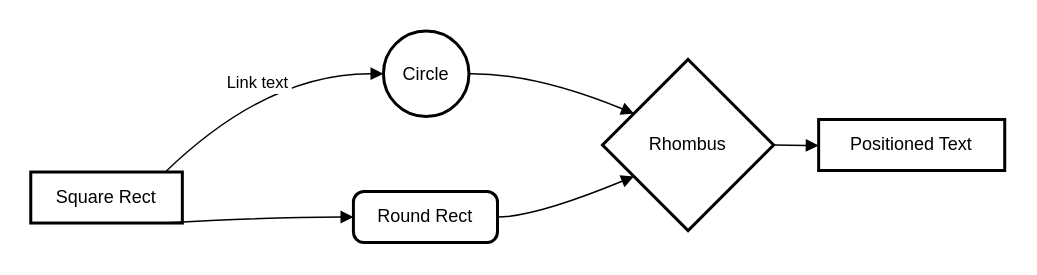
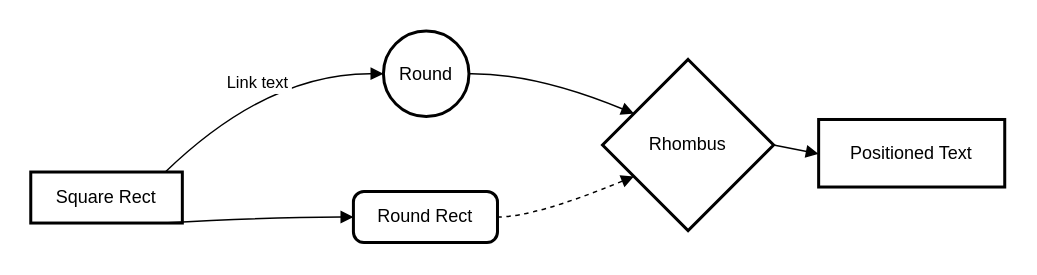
node "Circle": label "Circle" -> "Round"
node "Positioned Text": size 186x51 -> 186x68
edge "Round Rect" -> "Rhombus": style solid -> dashed
